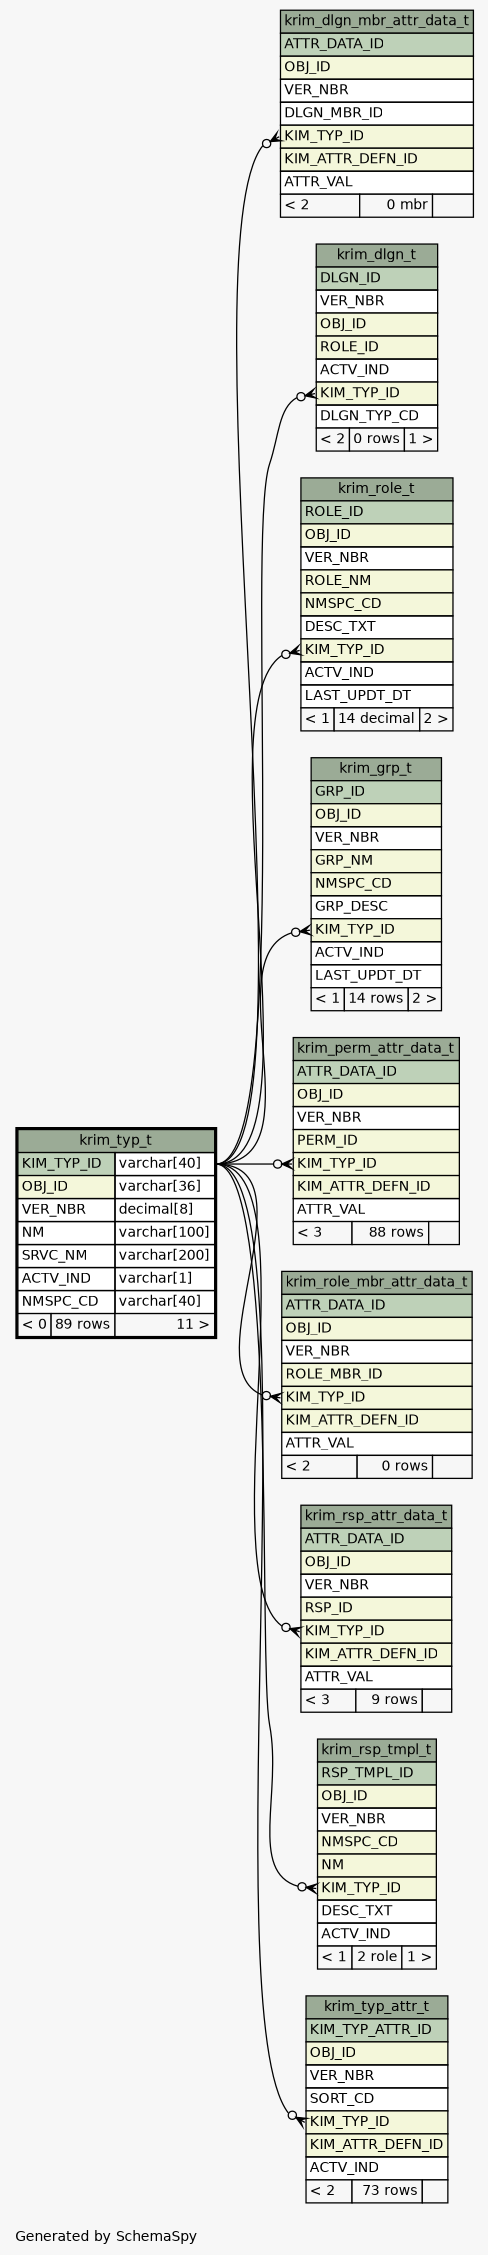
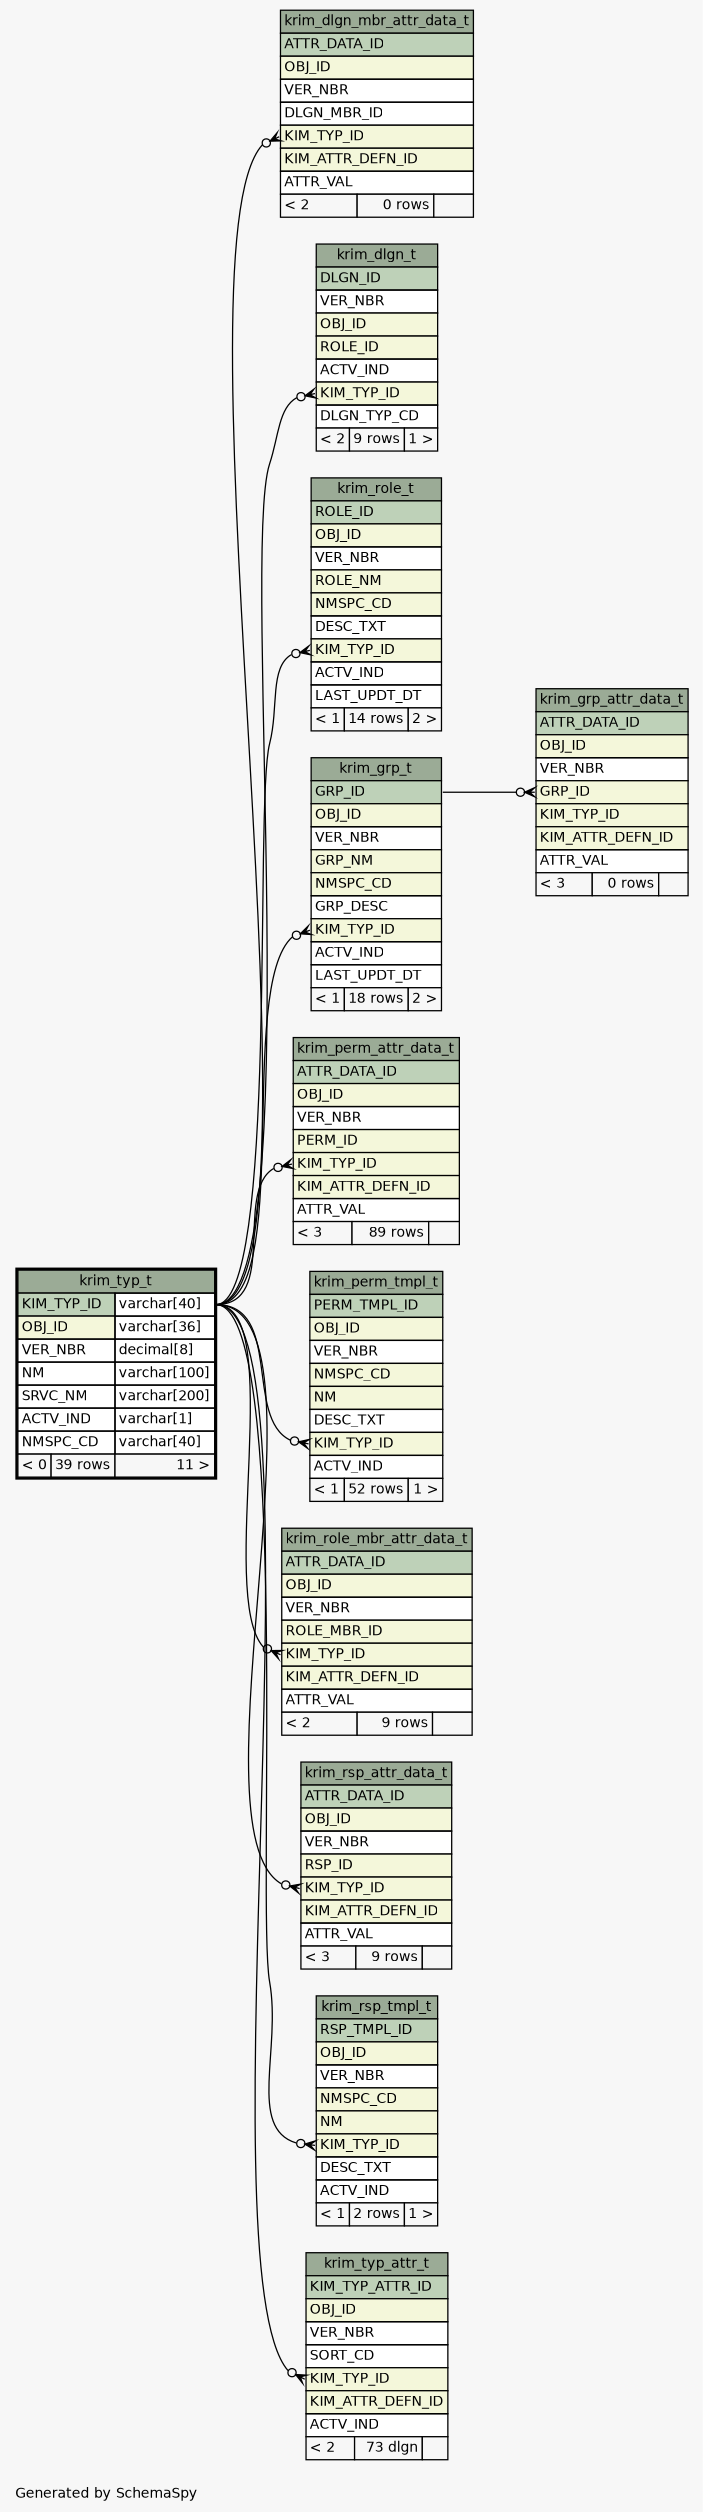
node "krim_dlgn_mbr_attr_data_t": text "0 mbr" -> "0 rows"
node "krim_dlgn_t": text "0 rows" -> "9 rows"
node "krim_role_t": text "14 decimal" -> "14 rows"
node "krim_grp_attr_data_t": added
node "krim_grp_t": text "14 rows" -> "18 rows"
node "krim_perm_attr_data_t": text "88 rows" -> "89 rows"
node "krim_typ_t": text "89 rows" -> "39 rows"
node "krim_perm_tmpl_t": added
node "krim_role_mbr_attr_data_t": text "0 rows" -> "9 rows"
node "krim_rsp_tmpl_t": text "2 role" -> "2 rows"
node "krim_typ_attr_t": text "73 rows" -> "73 dlgn"
